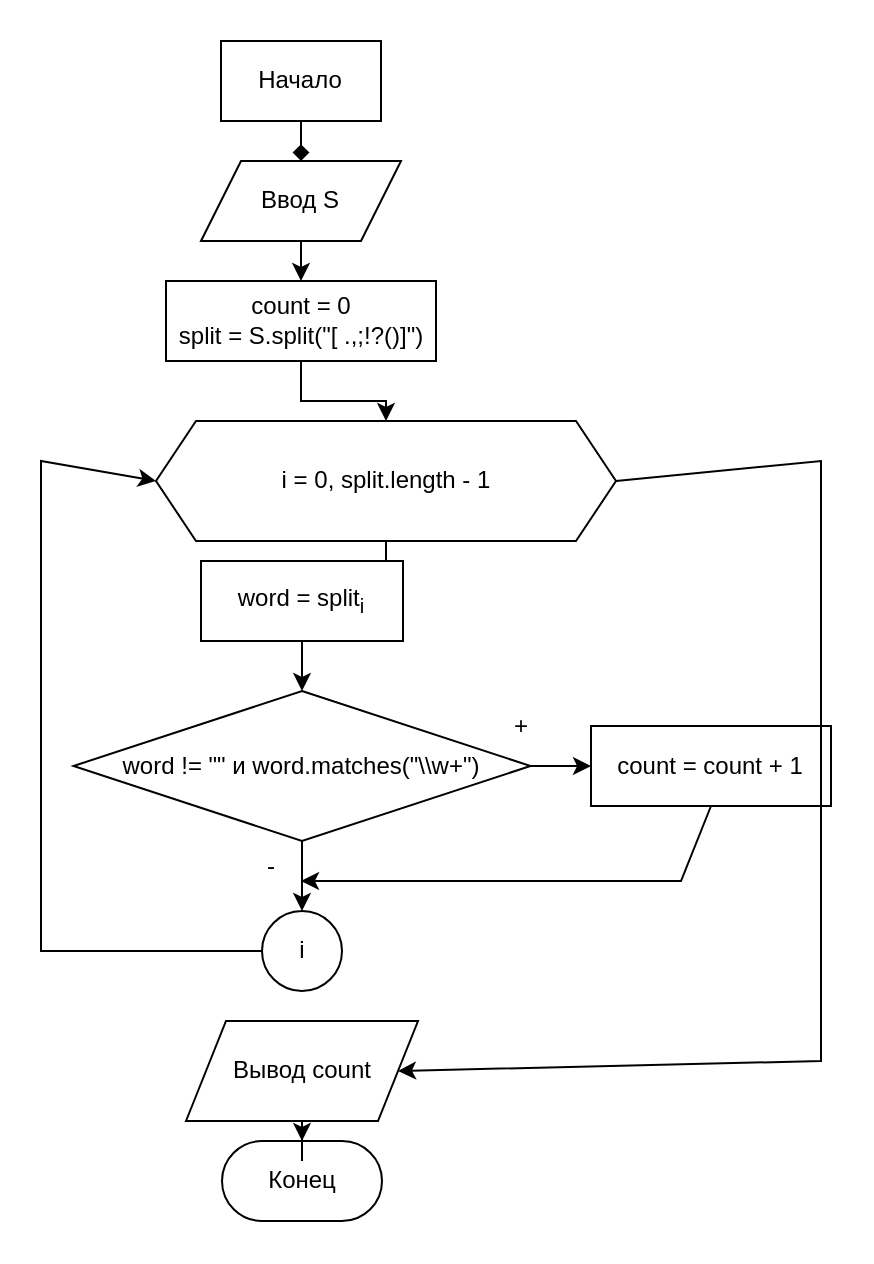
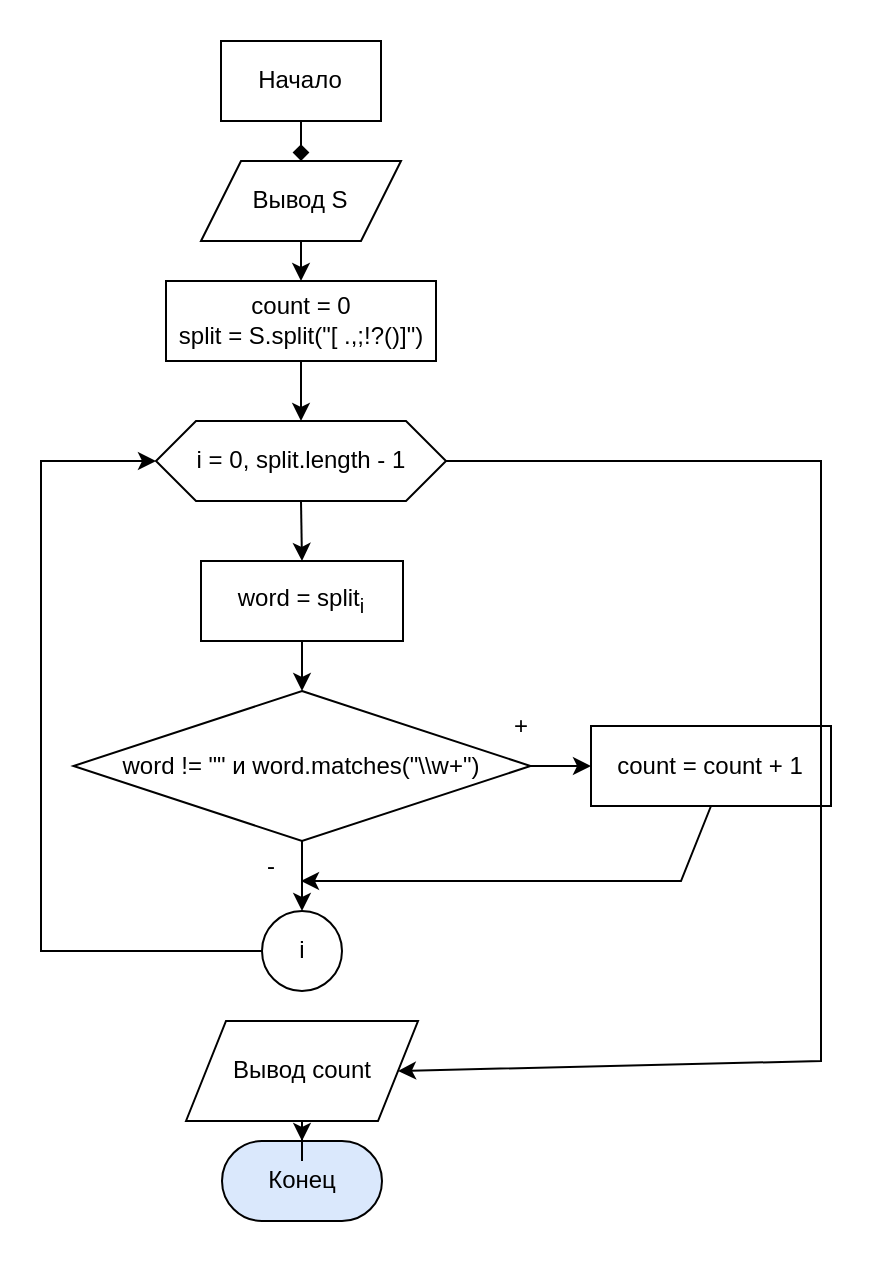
node "Ввод S": label "Ввод S" -> "Вывод S"
node "i = 0, split.length - 1": size 460x120 -> 290x80
node "Конец": fillcolor #ffffff -> #dae8fc
